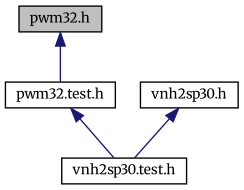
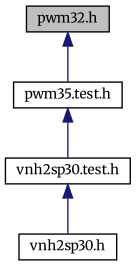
node "pwm32.test.h": label "pwm32.test.h" -> "pwm35.test.h"
edge "vnh2sp30.test.h" -> "vnh2sp30.h": reversed
